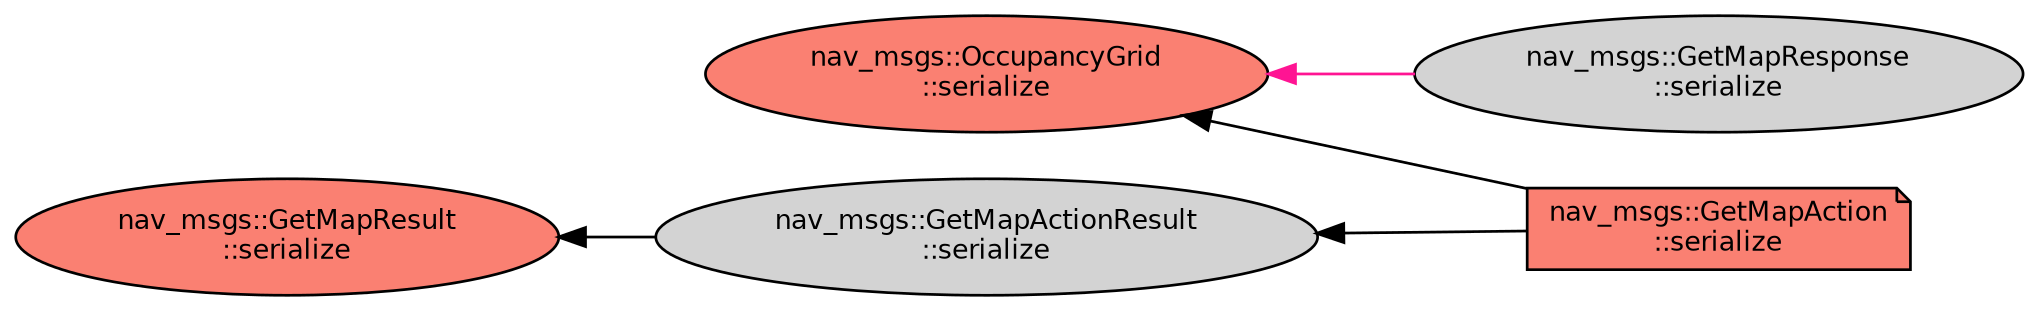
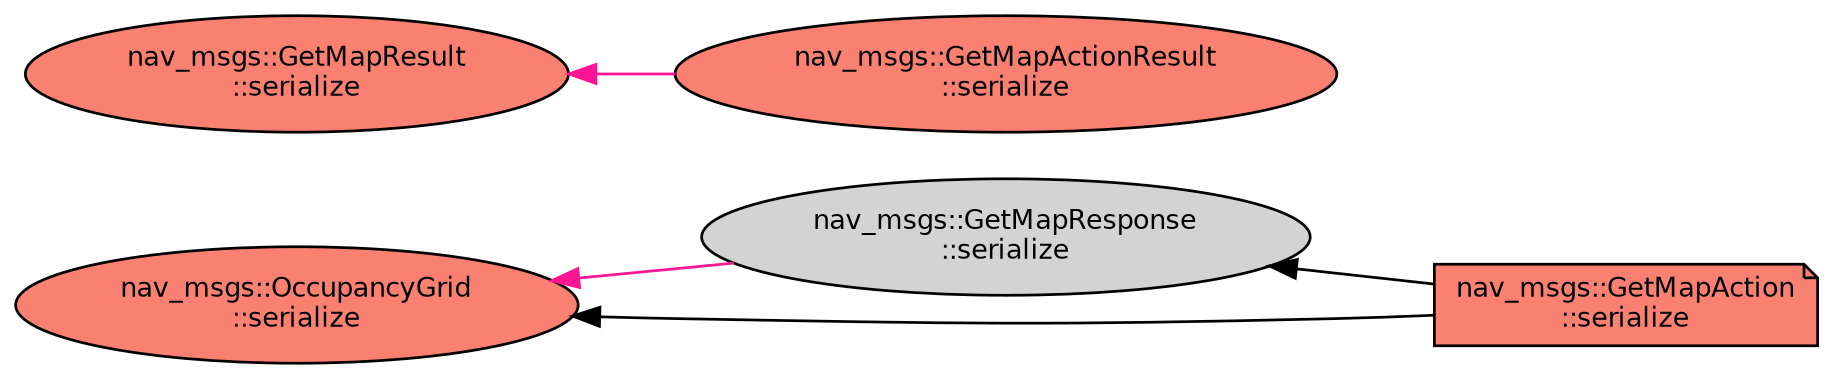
edge "nav_msgs::GetMapAction ::serialize" -> "nav_msgs::GetMapActionResult ::serialize": now "nav_msgs::GetMapAction ::serialize" -> "nav_msgs::GetMapResponse ::serialize"
edge "nav_msgs::GetMapActionResult ::serialize" -> "nav_msgs::GetMapResult ::serialize": color black -> deeppink
node "nav_msgs::GetMapActionResult ::serialize": fillcolor lightgrey -> salmon
